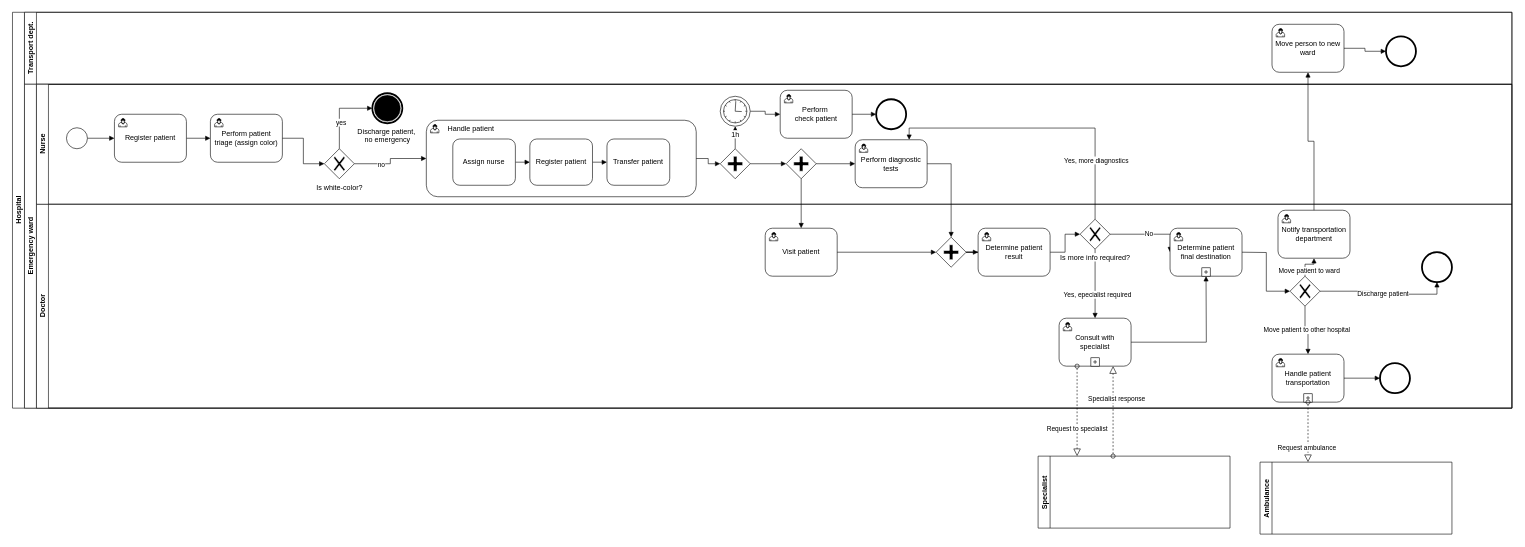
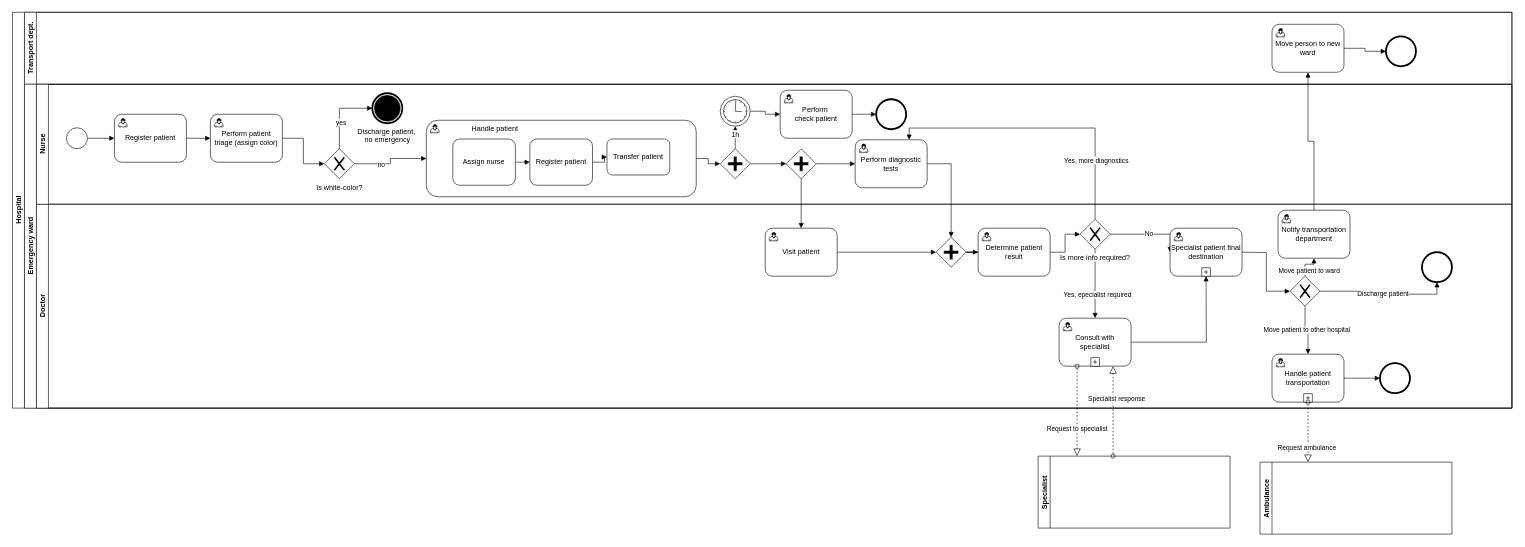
node "Handle patient": moved (471, 129) -> (495, 129)
node "Transfer patient": size 63x46 -> 63x36
node "Determine patient final destination": label "Determine patient final destination" -> "Specialist patient final destination"
